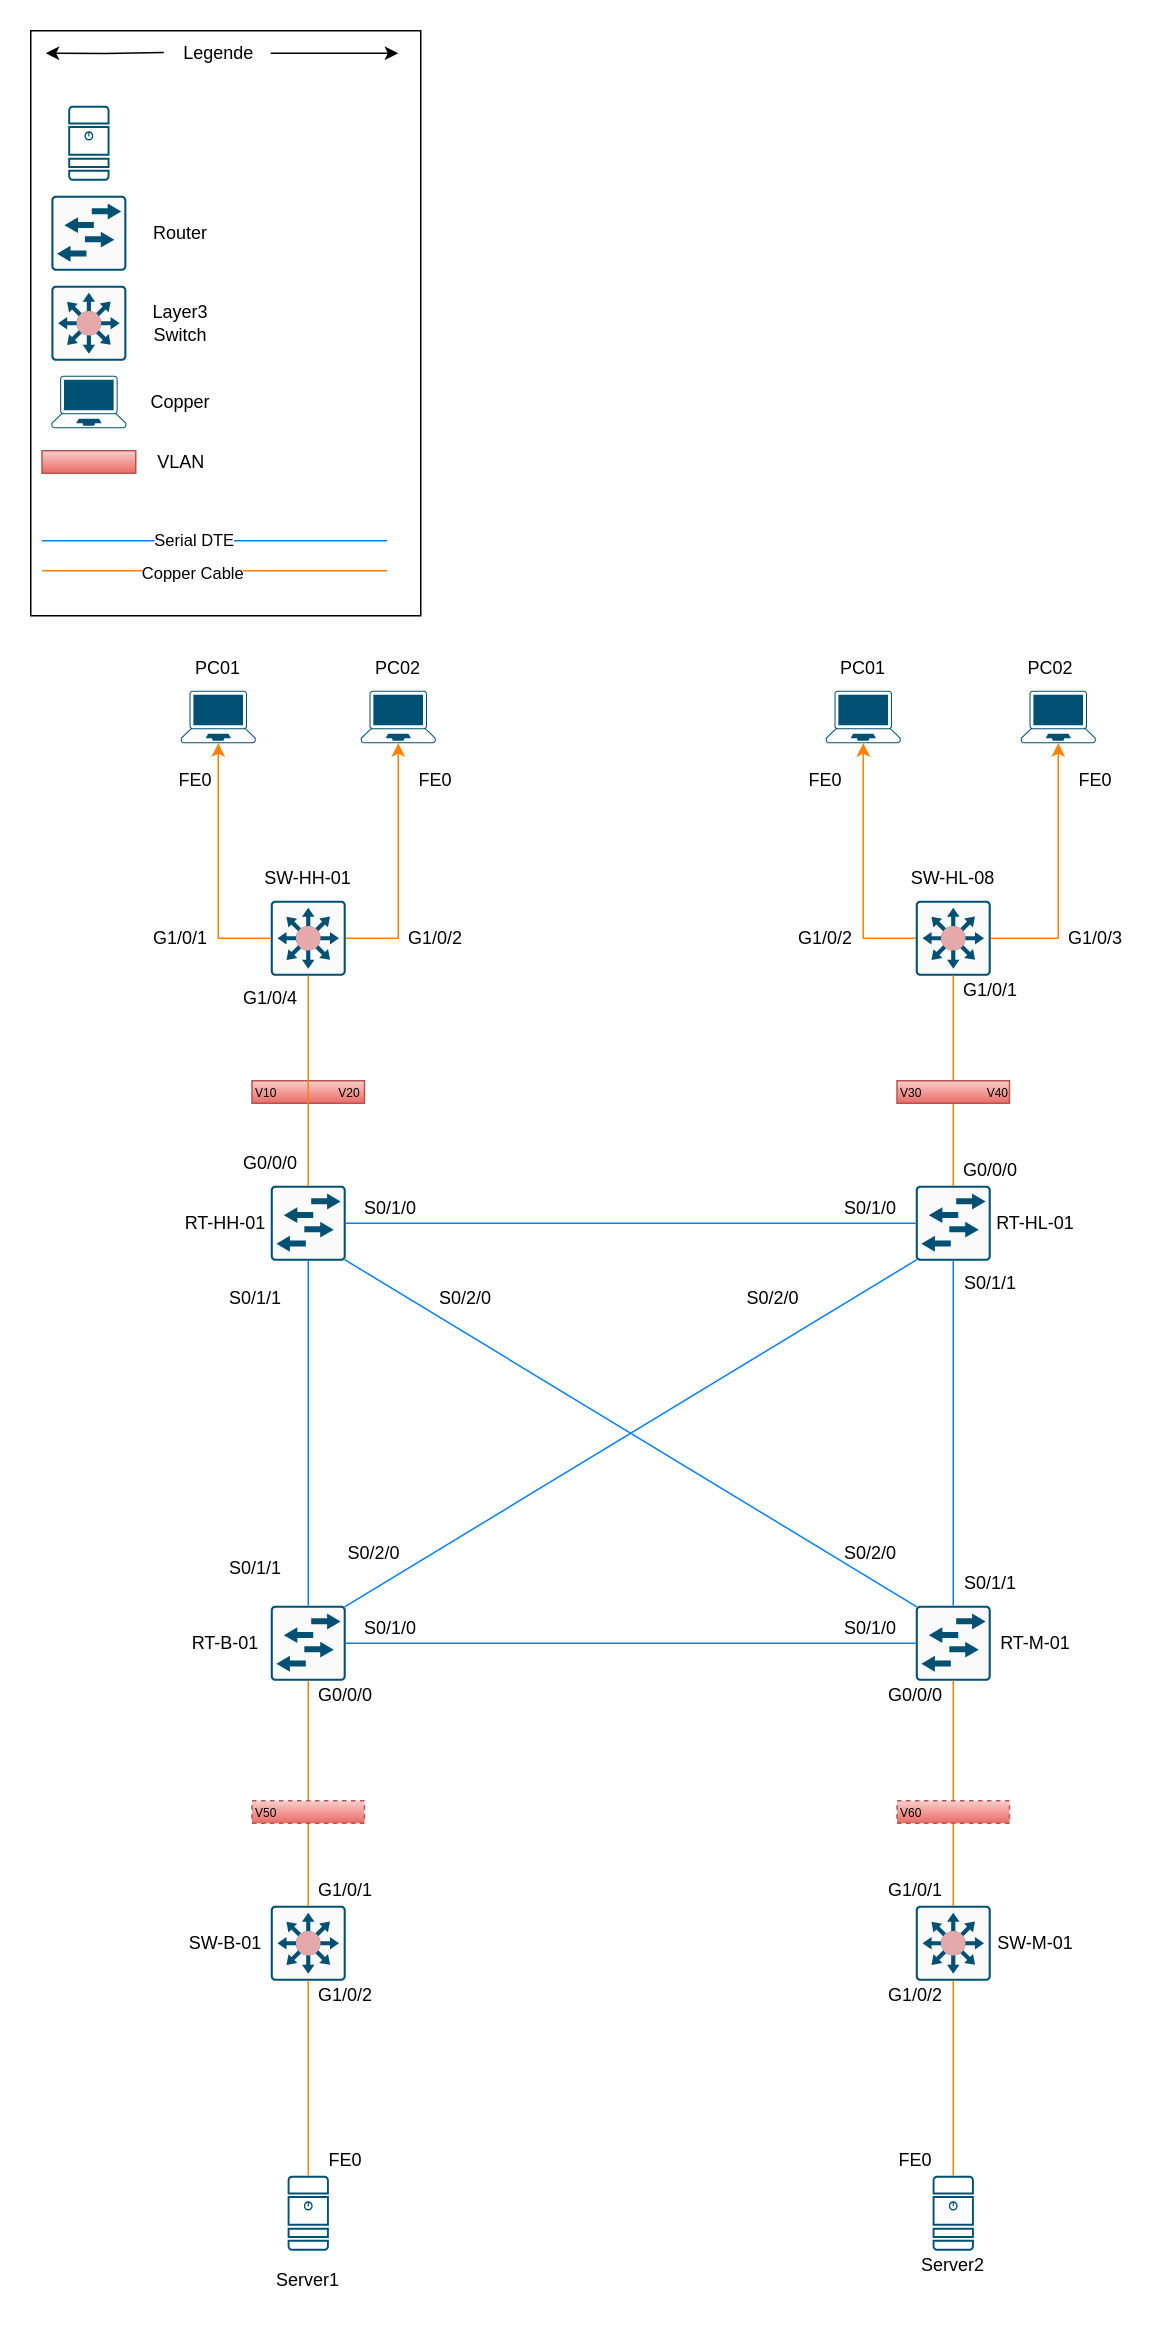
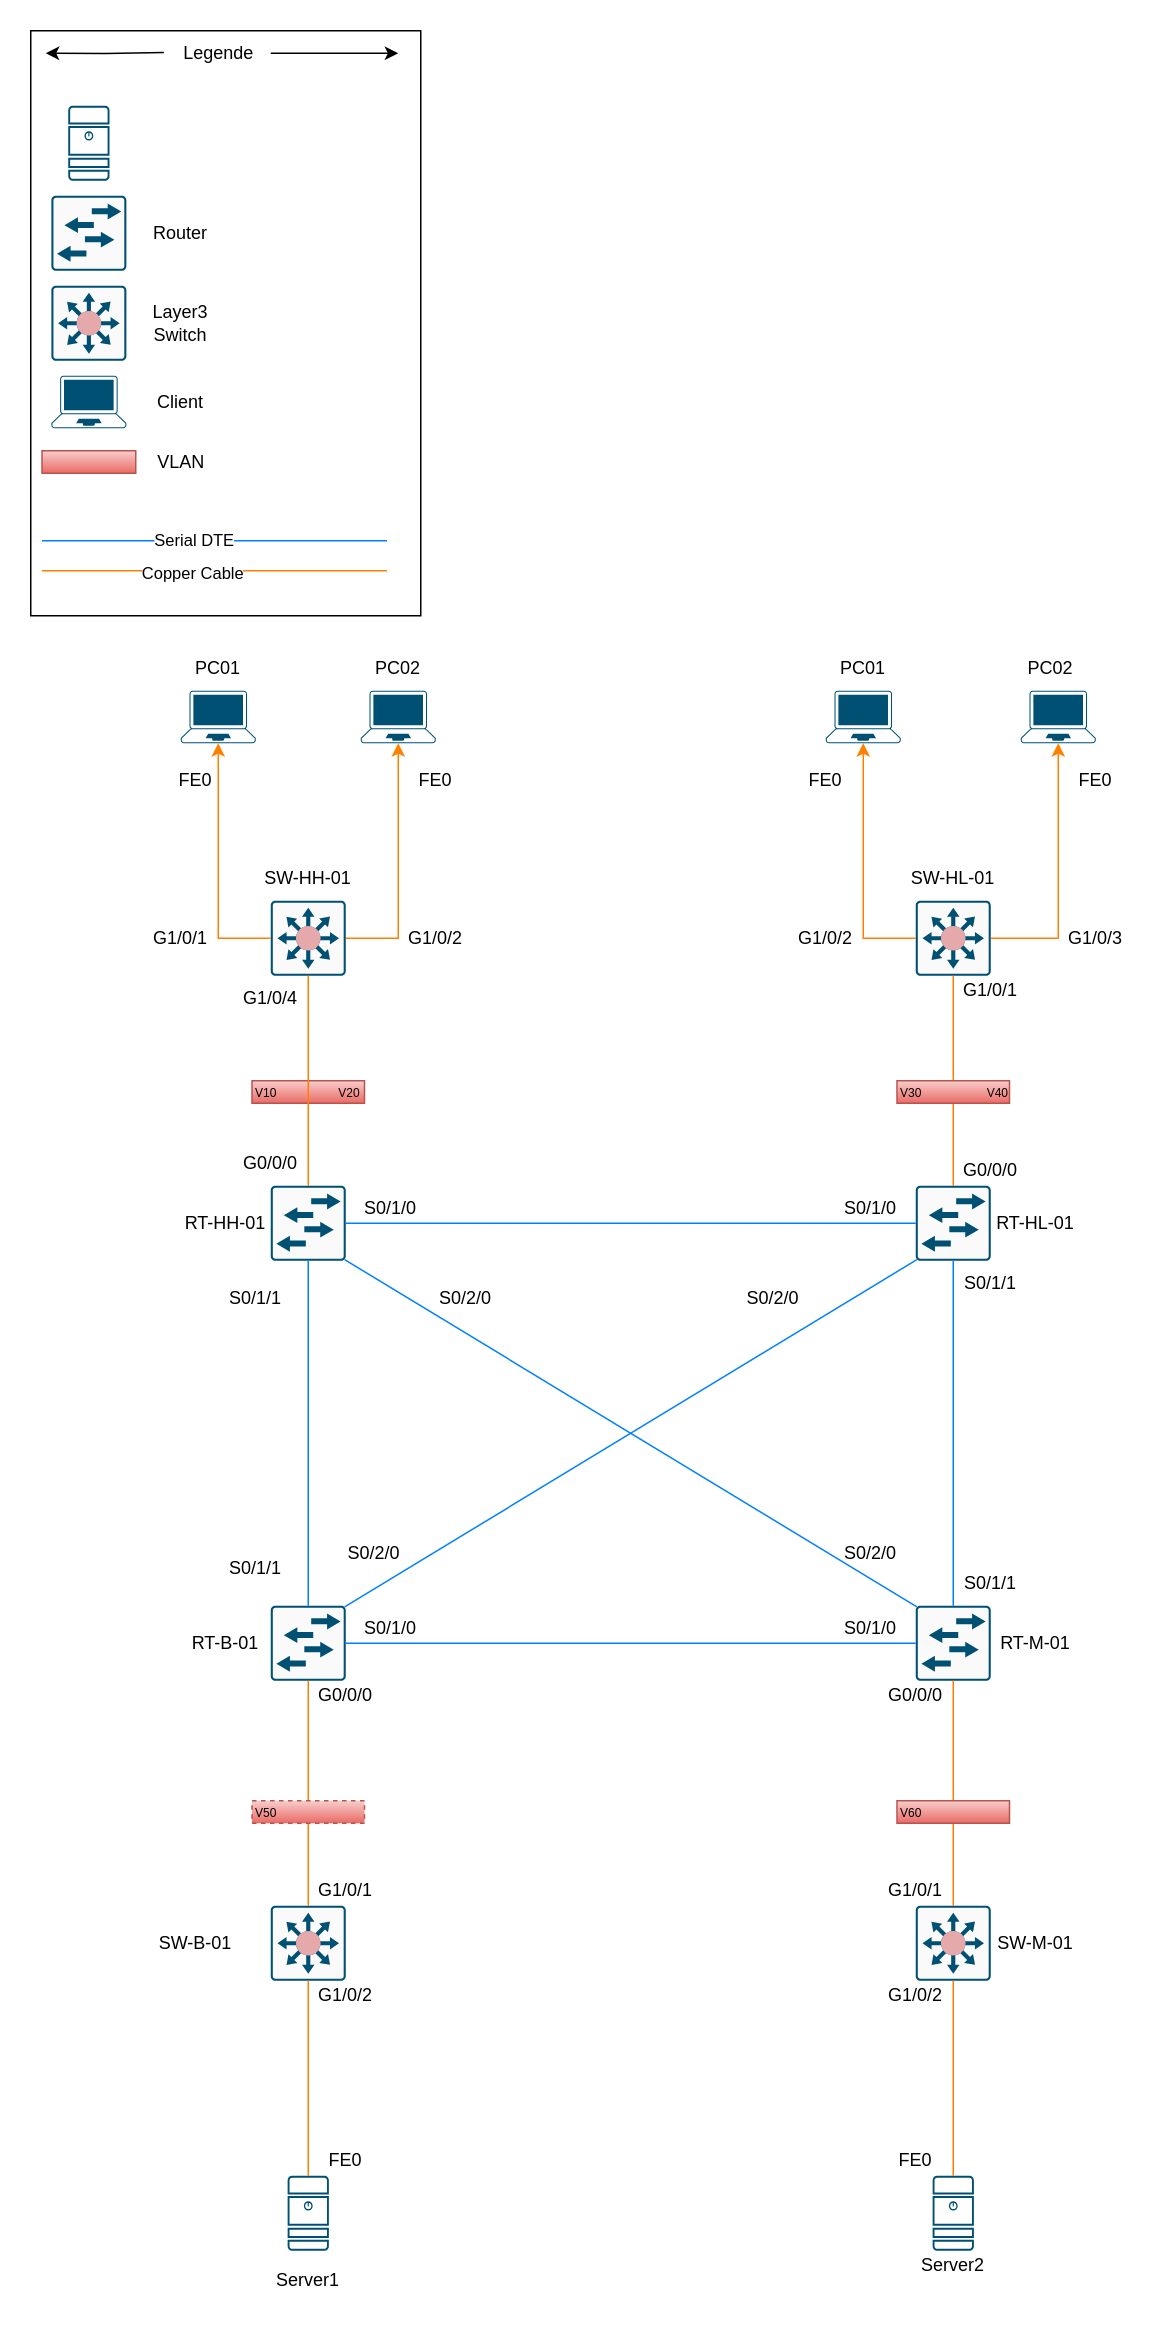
node "Copper": label "Copper" -> "Client"
node "SW-HL-08": label "SW-HL-08" -> "SW-HL-01"
node "V60": style dashed -> solid
node "SW-B-01": moved (226, 1943) -> (196, 1943)
